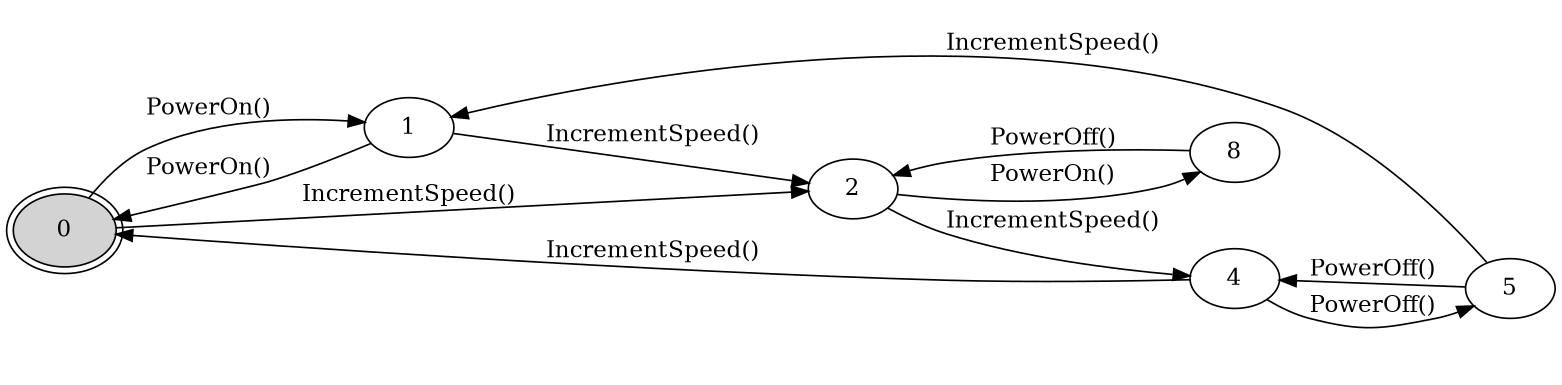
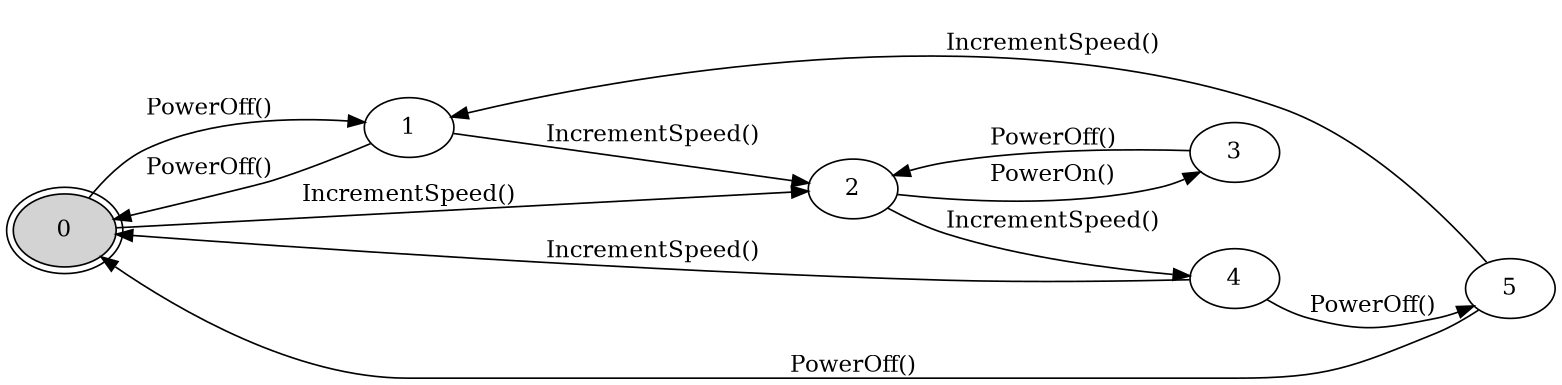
edge "0" -> "1": label "PowerOn()" -> "PowerOff()"
node "8": label "8" -> "3"
edge "1" -> "0": label "PowerOn()" -> "PowerOff()"
edge "5" -> "4": now "5" -> "0"
